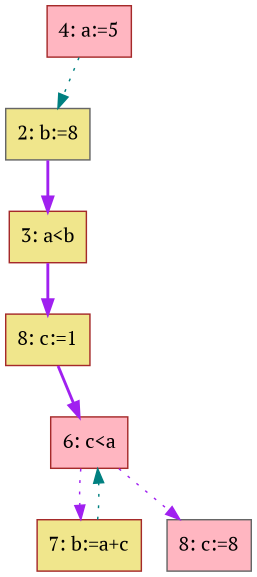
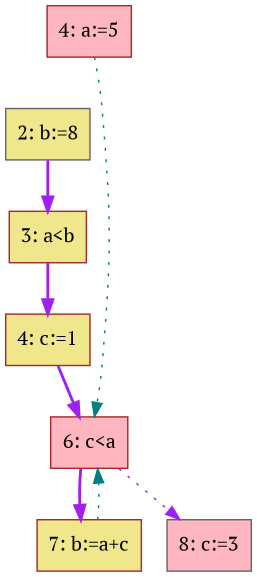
edge "4: a:=5" -> "2: b:=8": now "4: a:=5" -> "6: c<a"
node "8: c:=1": label "8: c:=1" -> "4: c:=1"
edge "6: c<a" -> "7: b:=a+c": style dotted -> bold
node "8: c:=8": label "8: c:=8" -> "8: c:=3"
